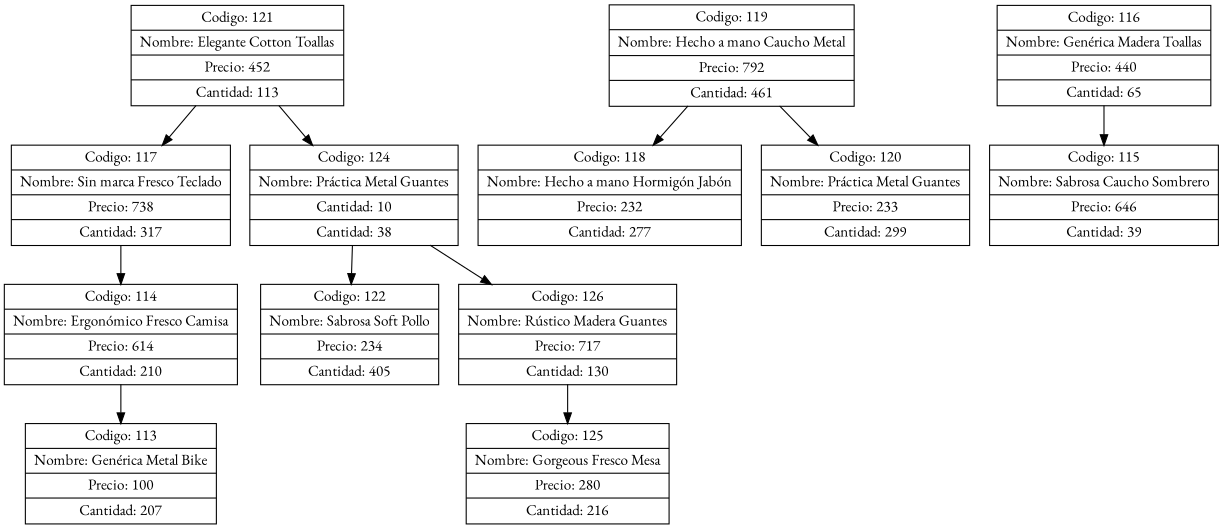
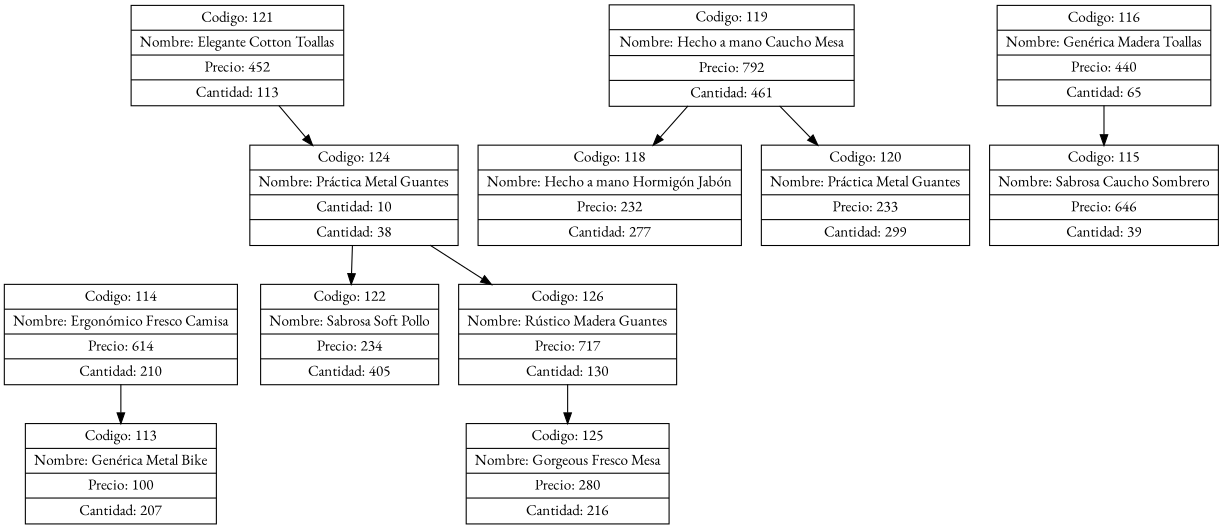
node "Codigo: 119": text "Nombre: Hecho a mano Caucho Metal" -> "Nombre: Hecho a mano Caucho Mesa"
node "Codigo: 117": removed
